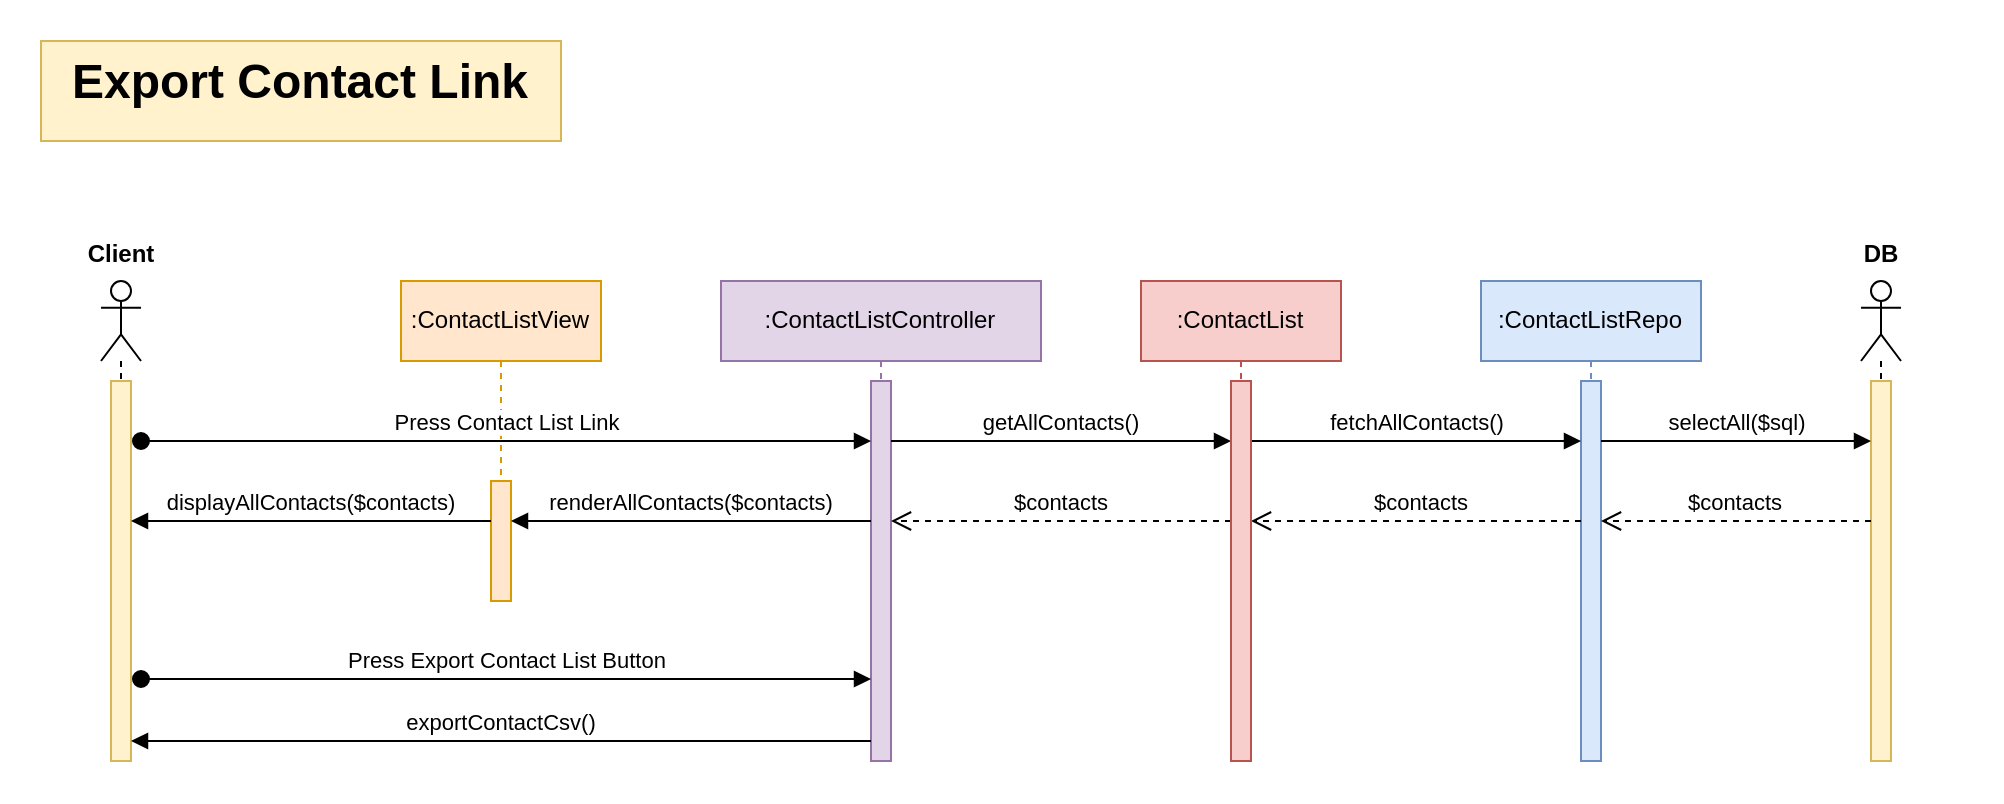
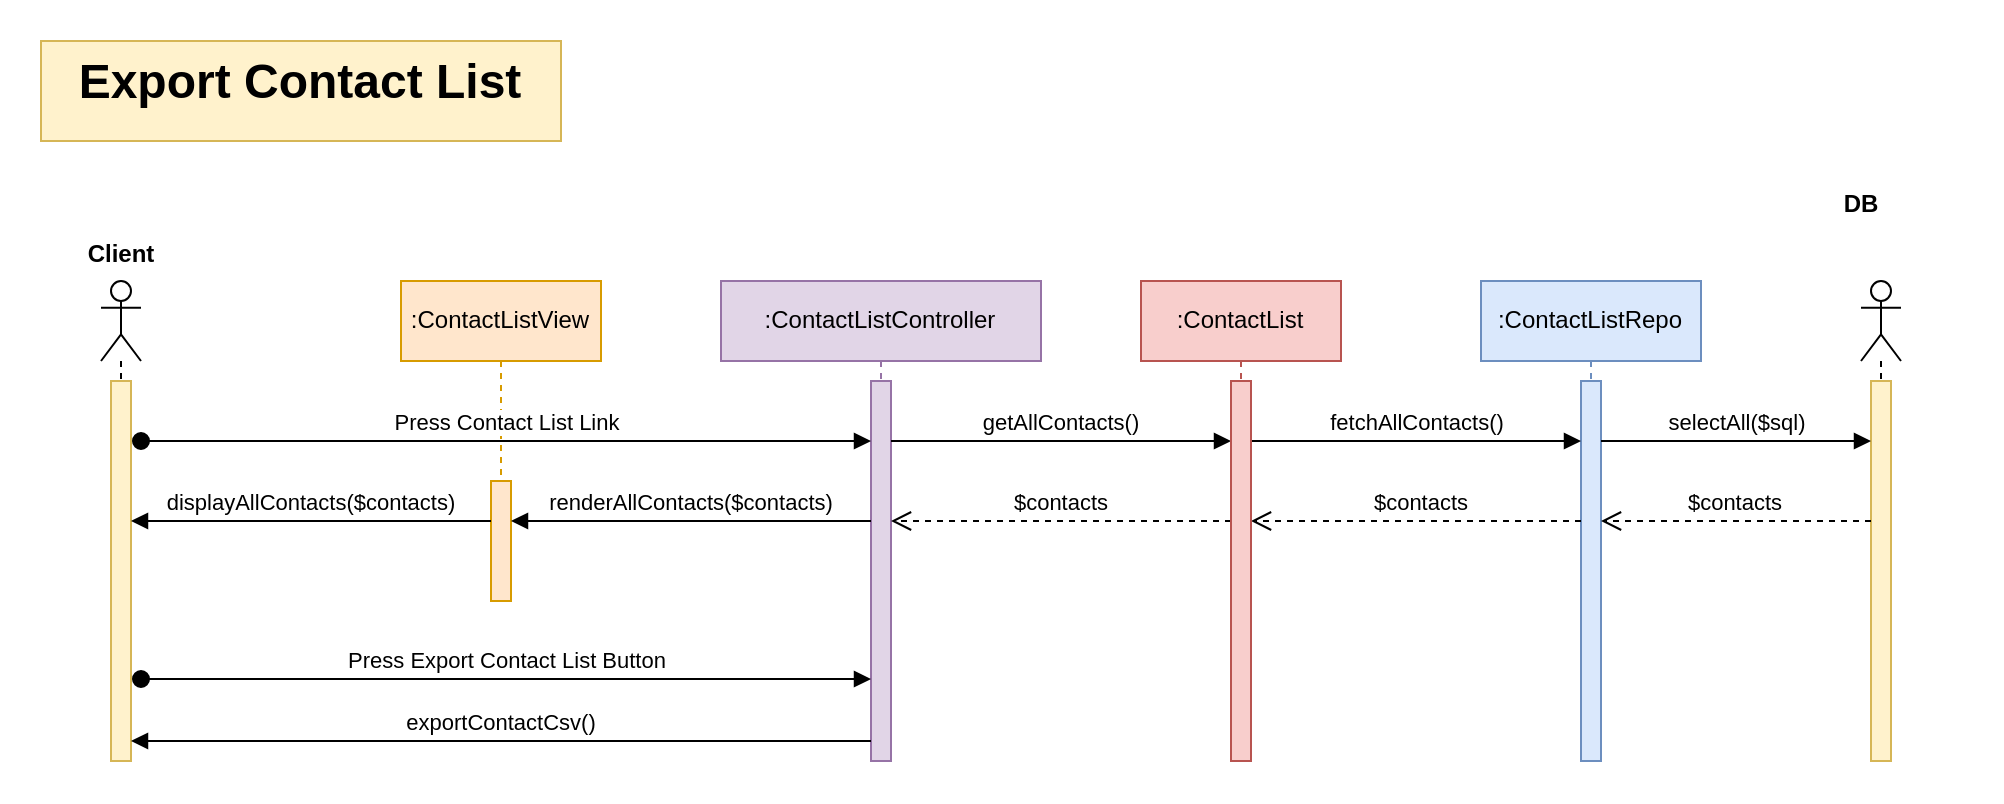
node "Export Contact Link": label "Export Contact Link" -> "Export Contact List"
node "DB": moved (1881, 255) -> (1861, 205)
